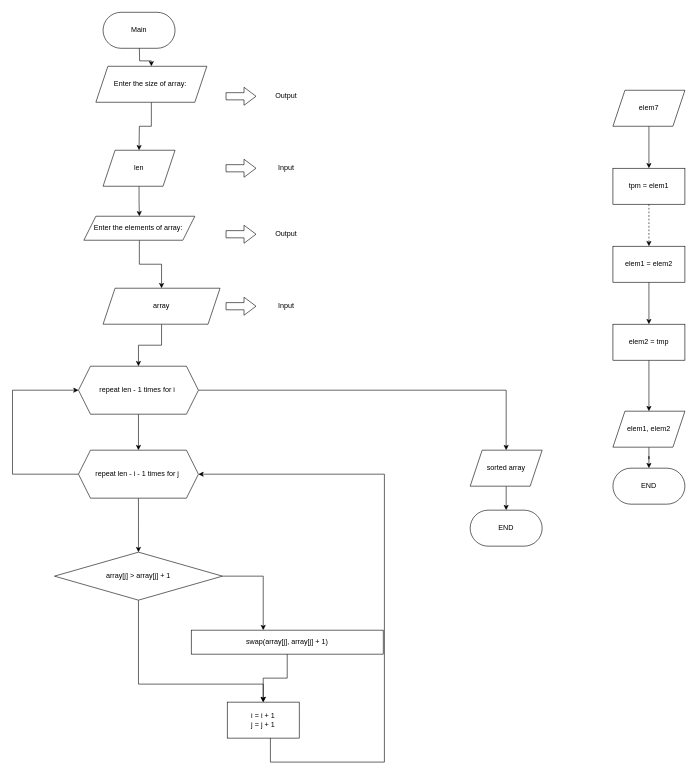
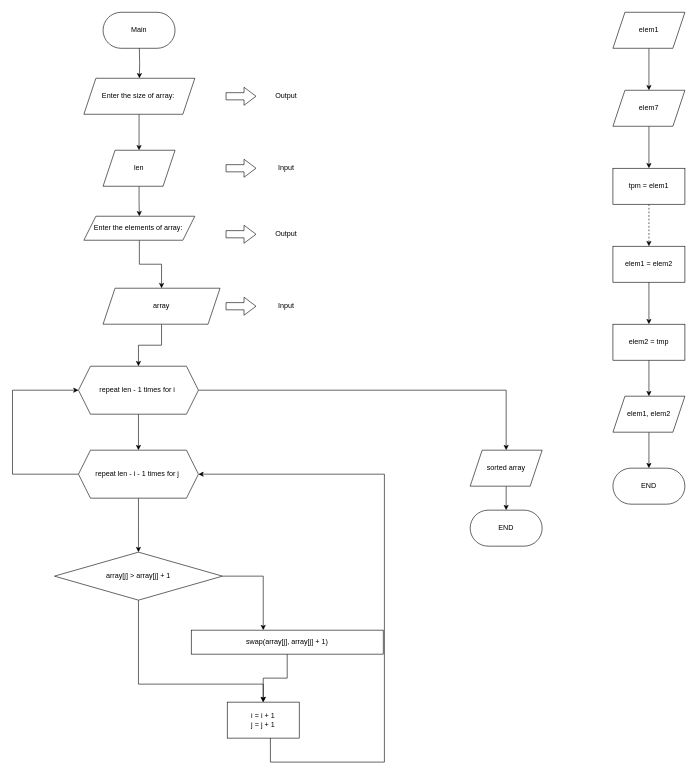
node "elem1": added
node "Enter the size of array:": moved (151, 84) -> (139, 96)
edge "elem1" -> "elem7": added
node "elem1, elem2": moved (649, 429) -> (649, 414)
